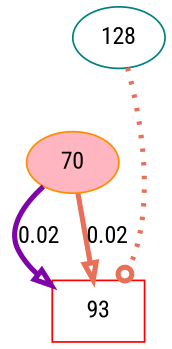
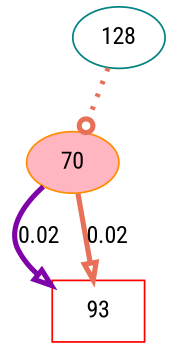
edge "128" -> "93": now "128" -> "70"
